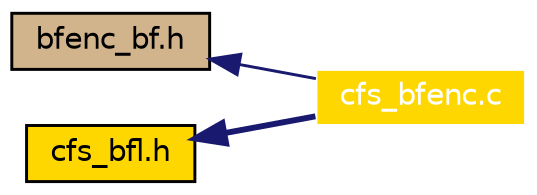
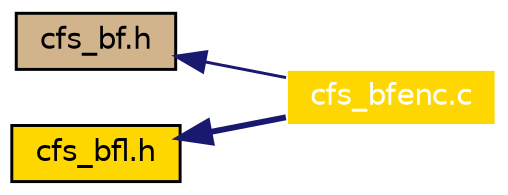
node "bfenc_bf.h": label "bfenc_bf.h" -> "cfs_bf.h"
